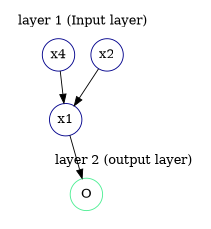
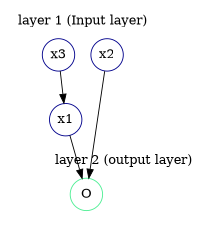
node "x4": label "x4" -> "x3"
edge "x2" -> "x1": now "x2" -> "O"
